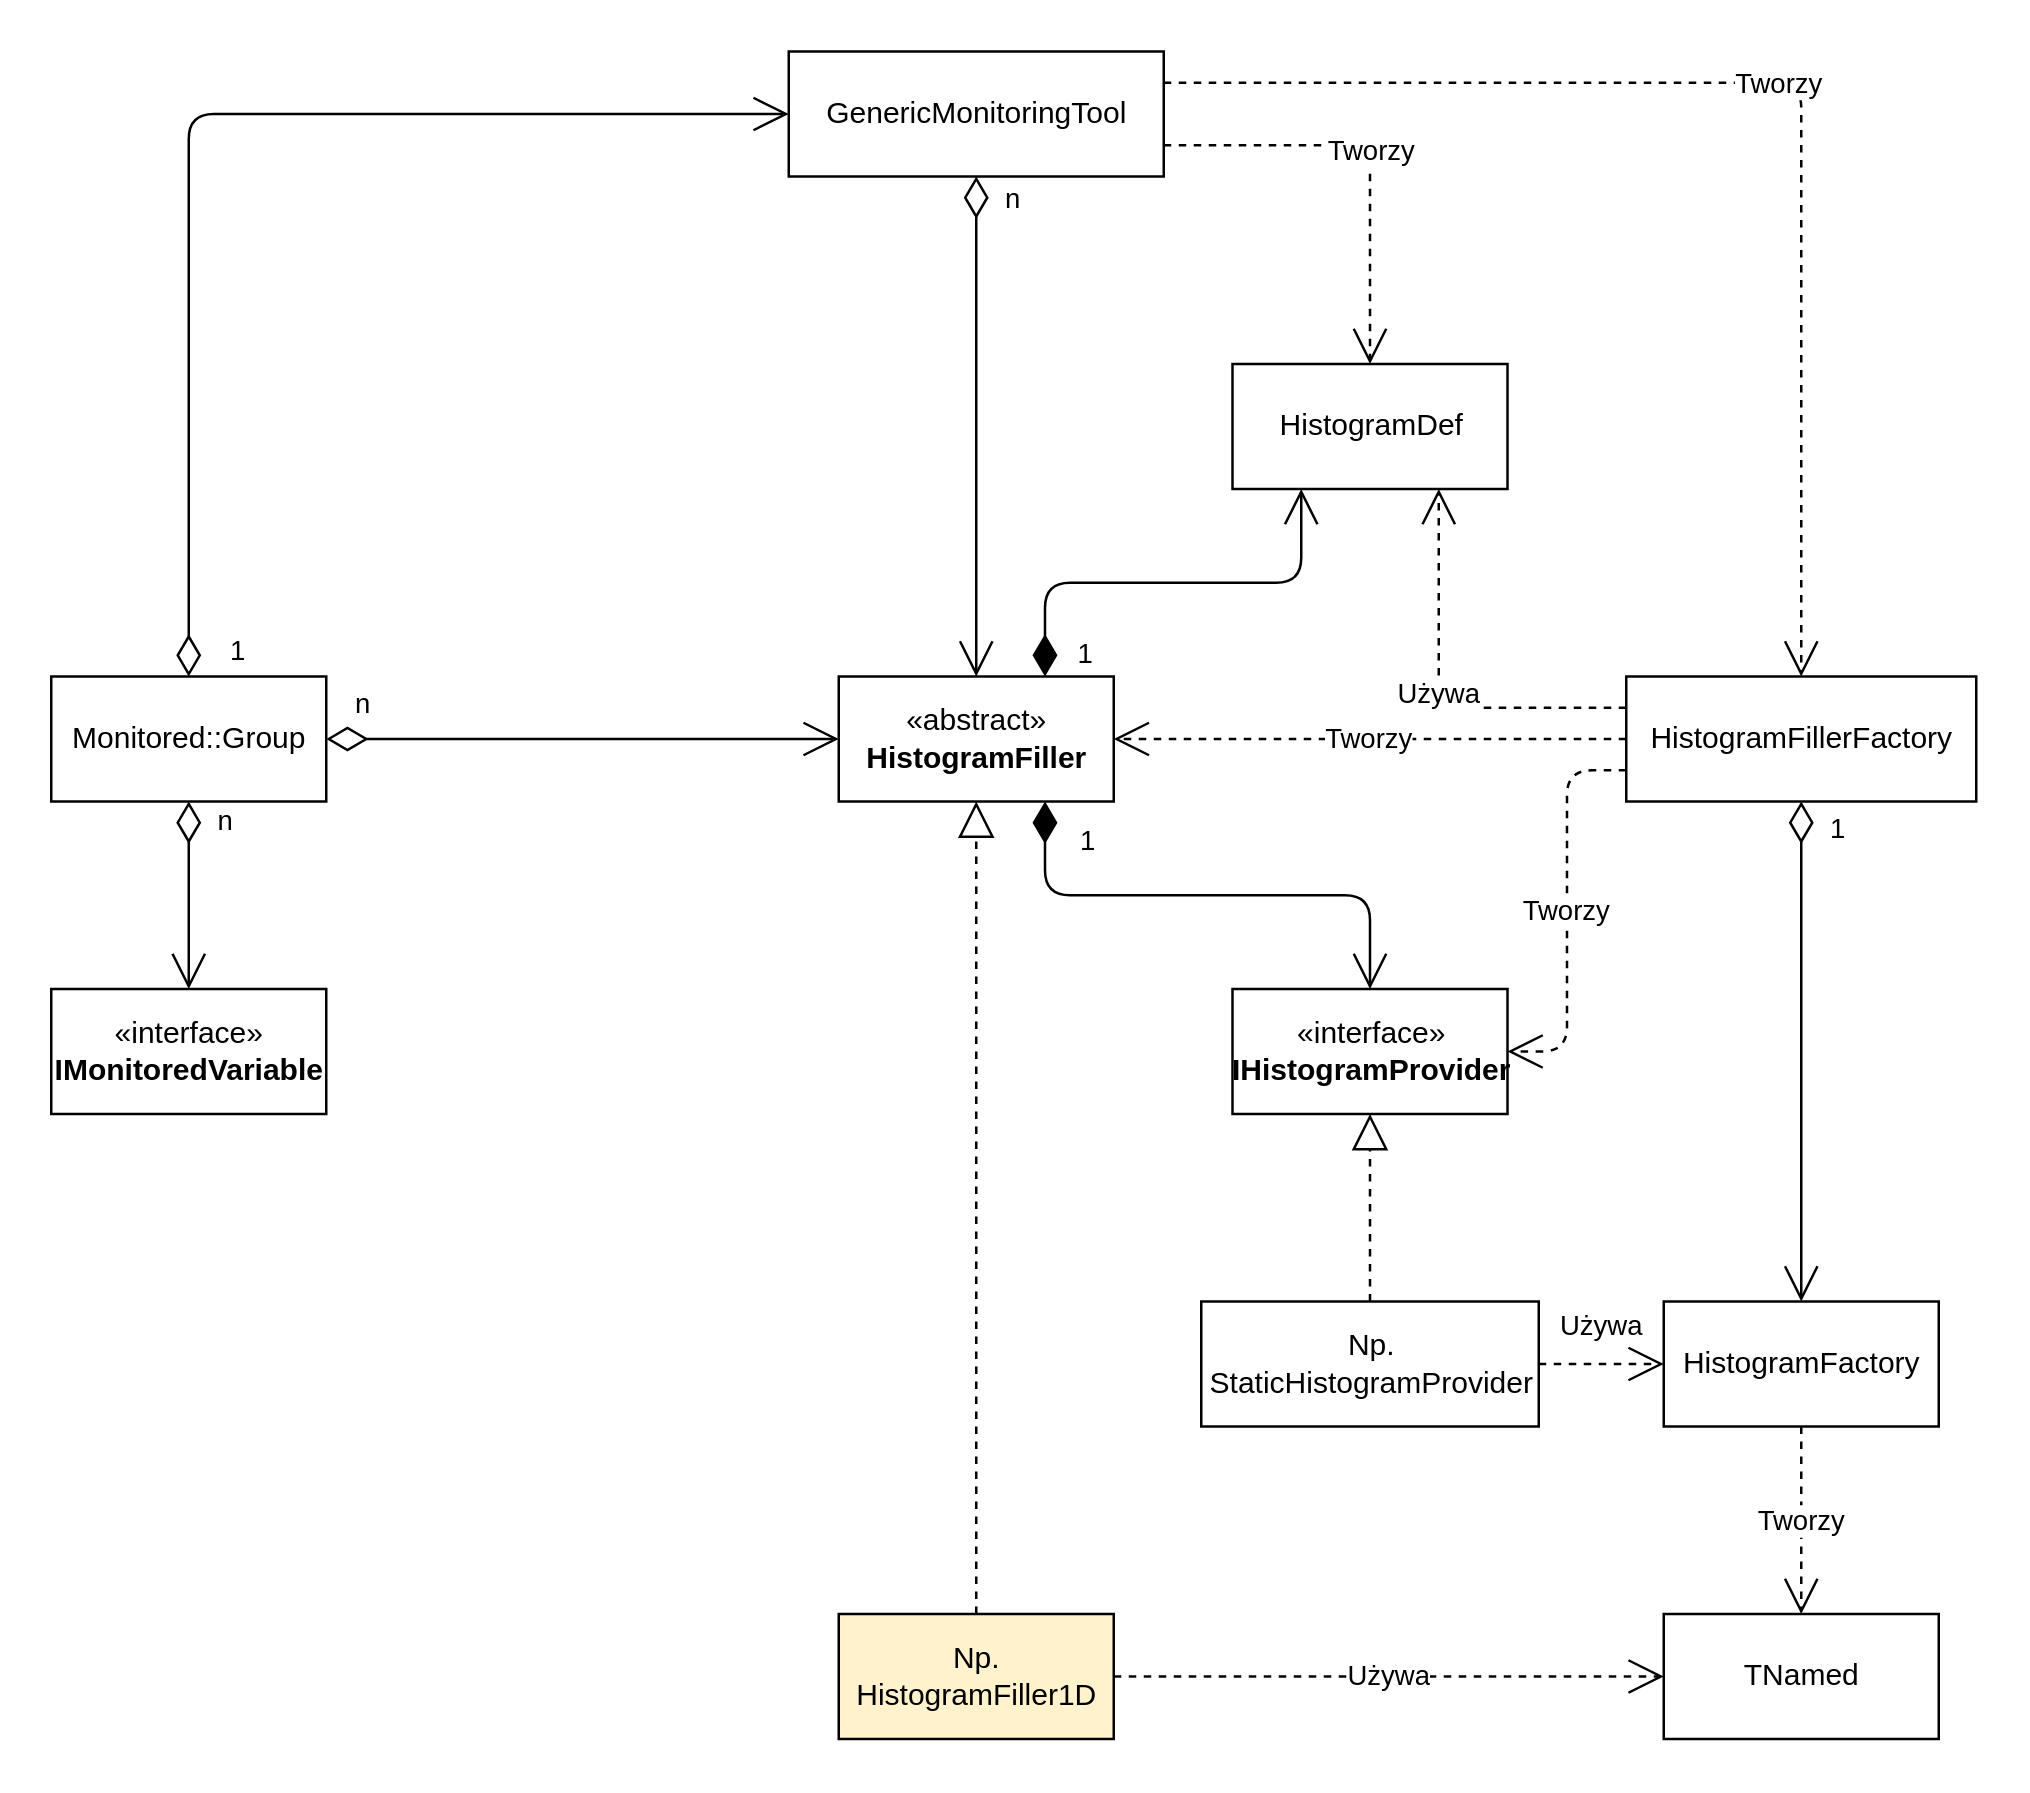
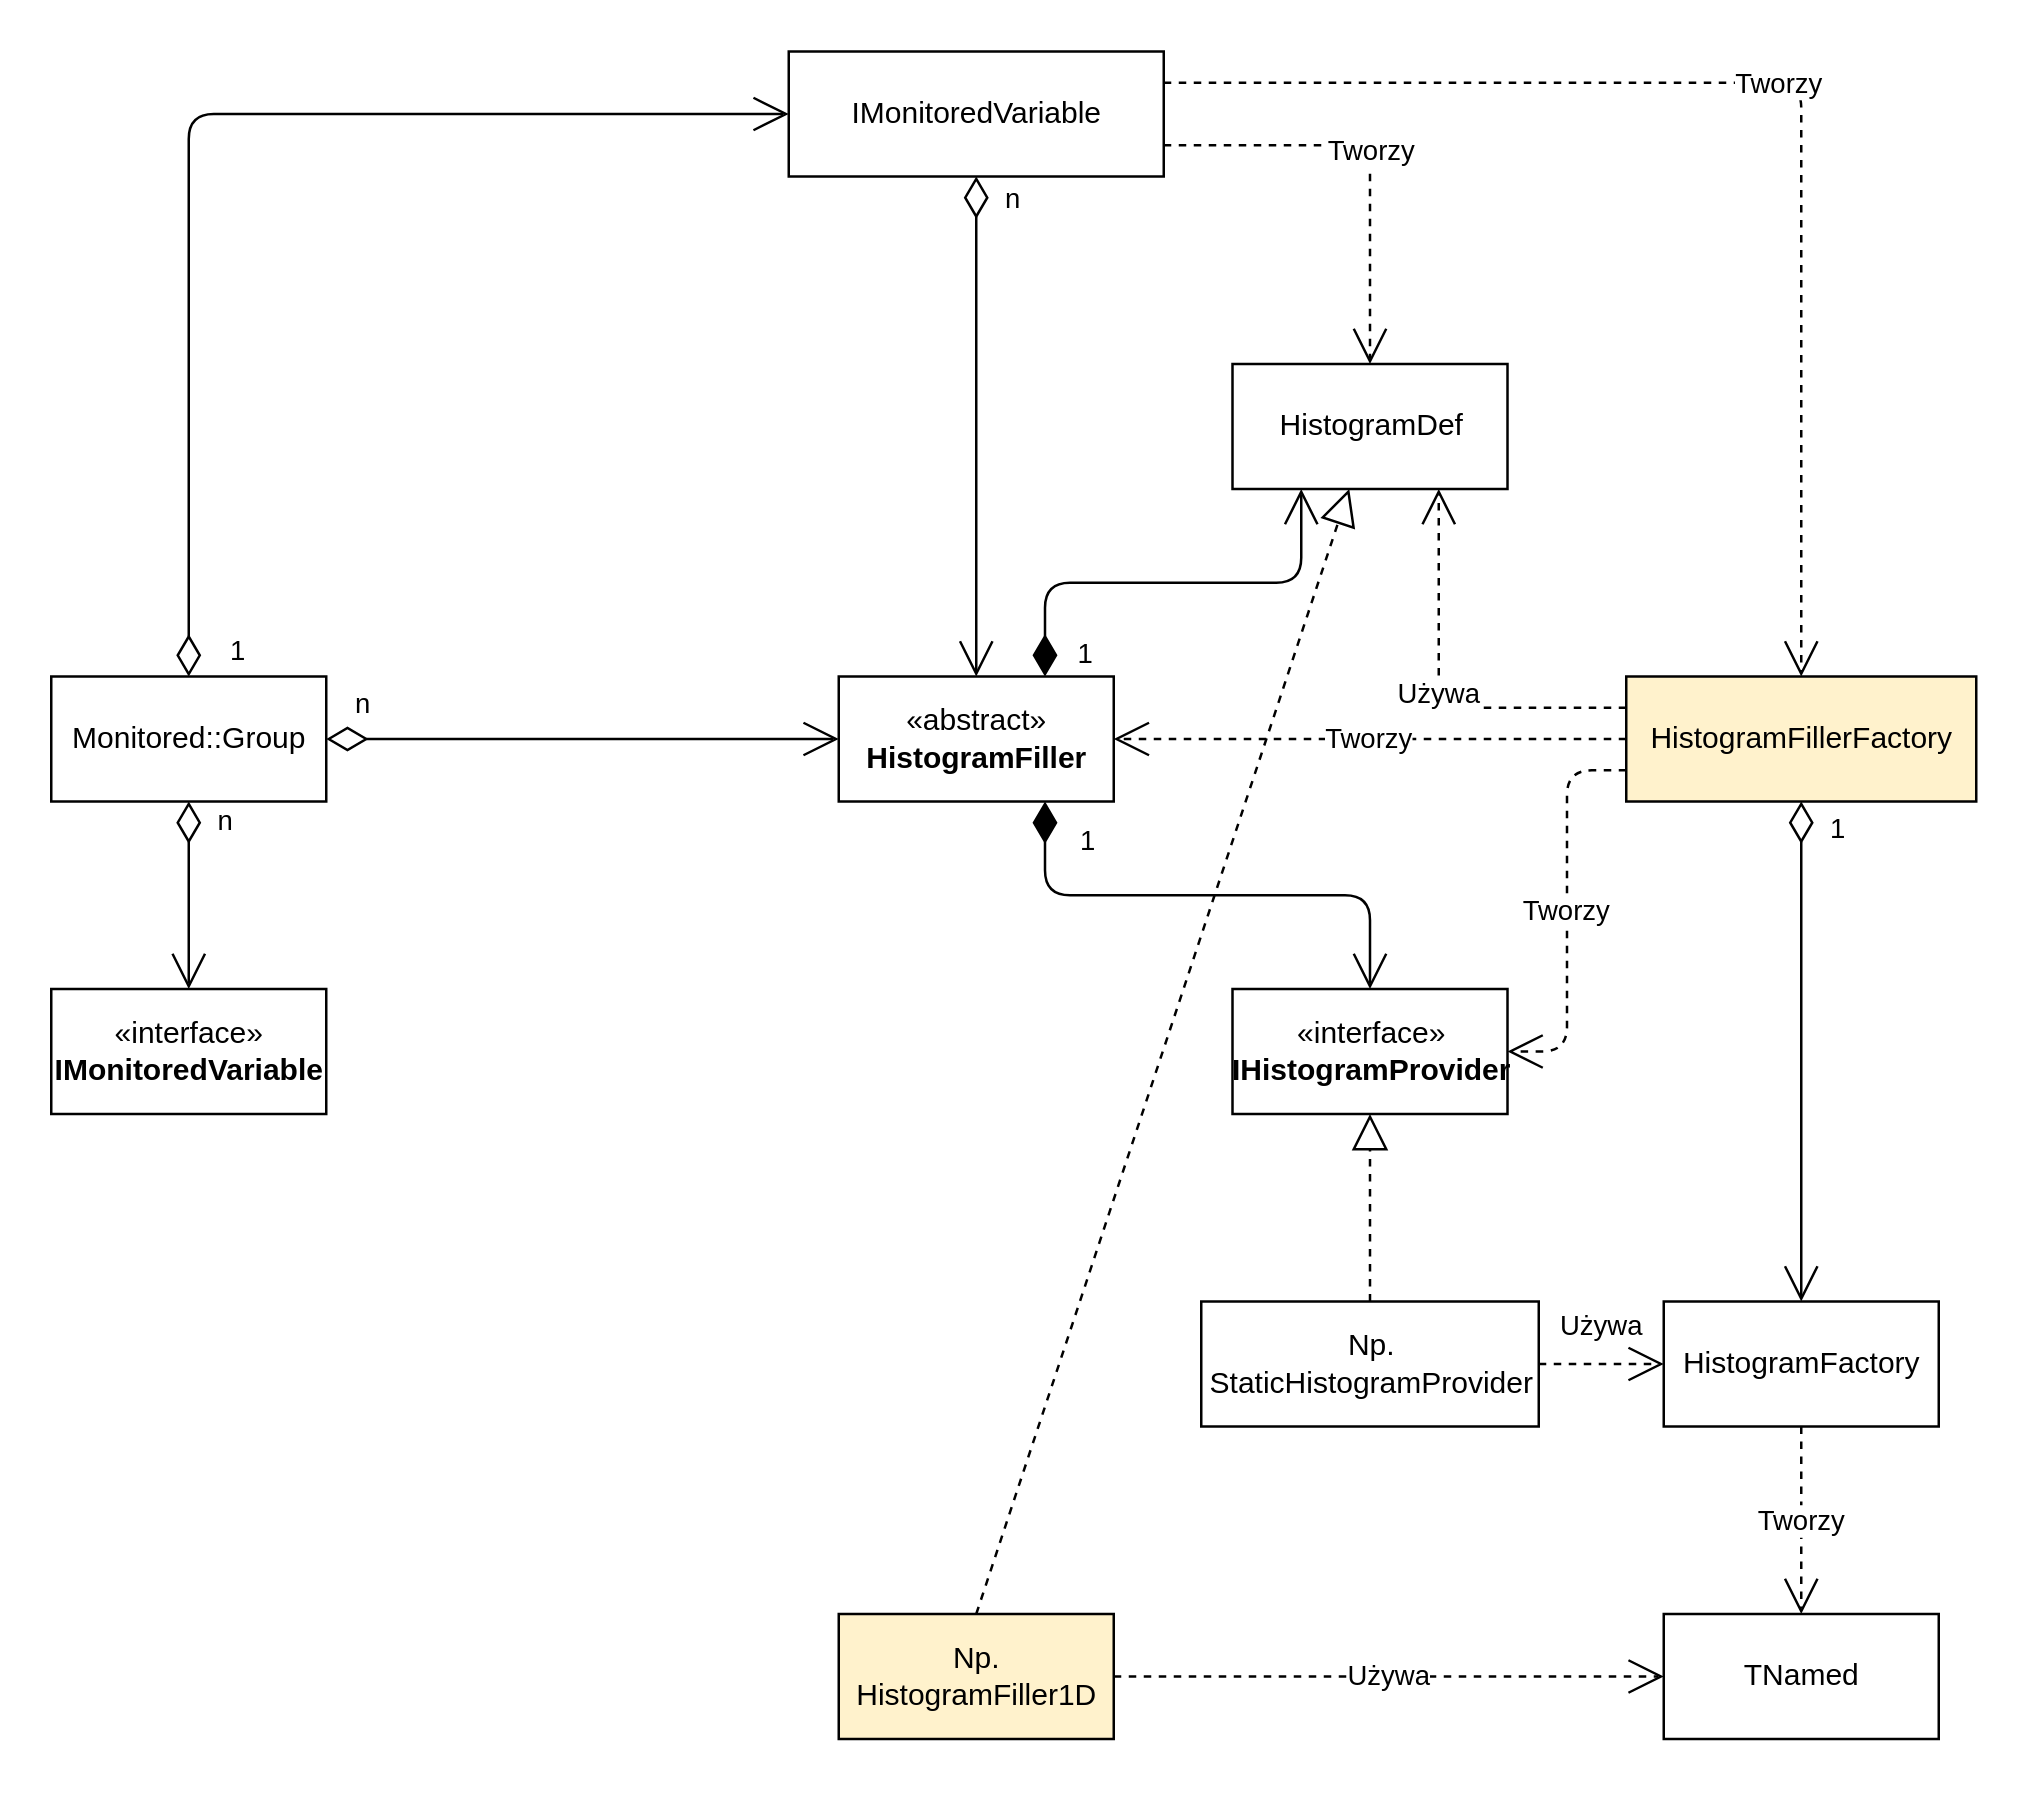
node "GenericMonitoringTool": label "GenericMonitoringTool" -> "IMonitoredVariable"
node "HistogramFillerFactory": fillcolor #ffffff -> #fff2cc
edge "Np. HistogramFiller1D" -> "«abstract» HistogramFiller": now "Np. HistogramFiller1D" -> "HistogramDef"
